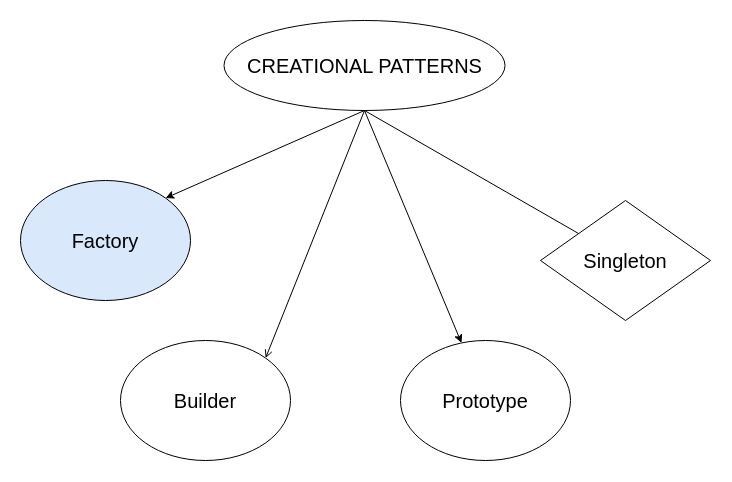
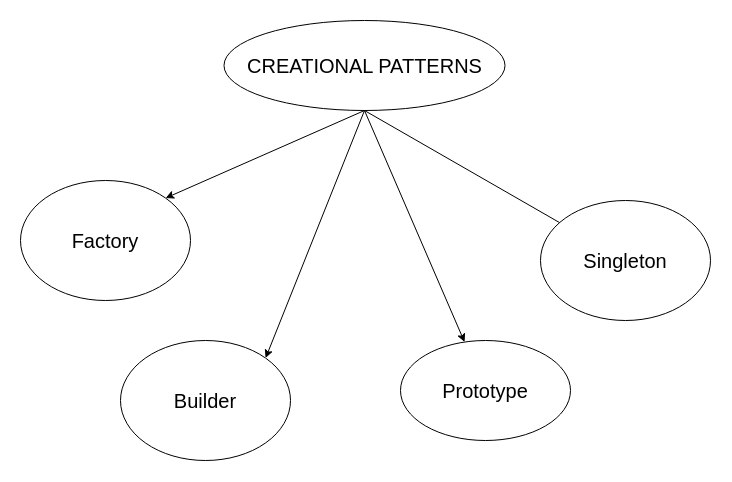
node "Factory": fillcolor #dae8fc -> #ffffff
node "Singleton": shape diamond -> ellipse
edge "CREATIONAL PATTERNS" -> "Builder": arrowhead open -> classic
node "Prototype": size 170x120 -> 170x100
